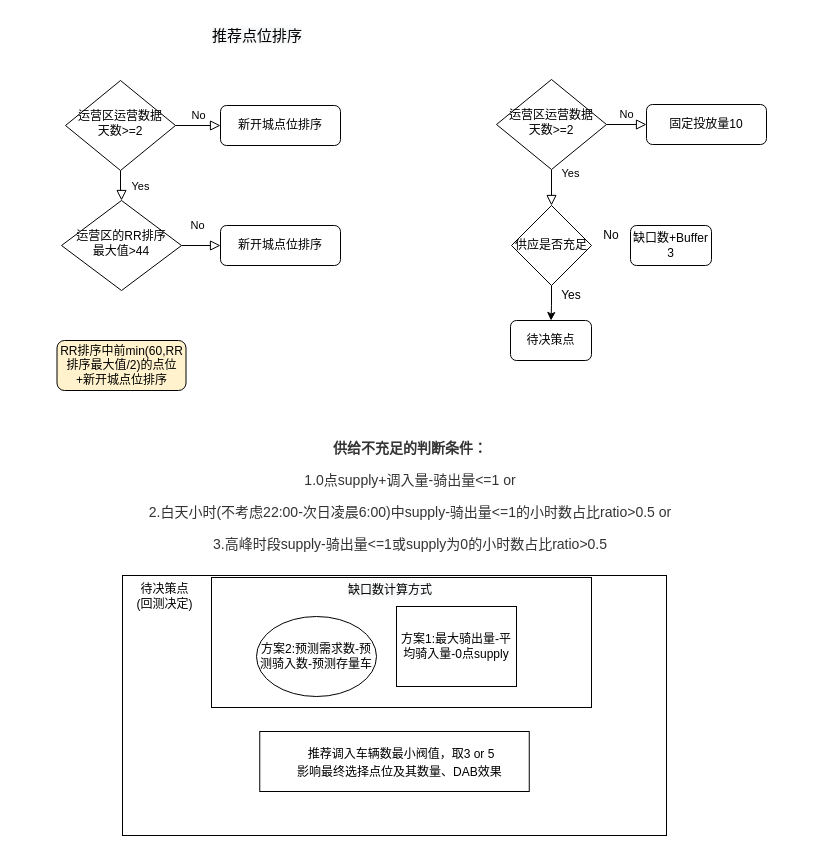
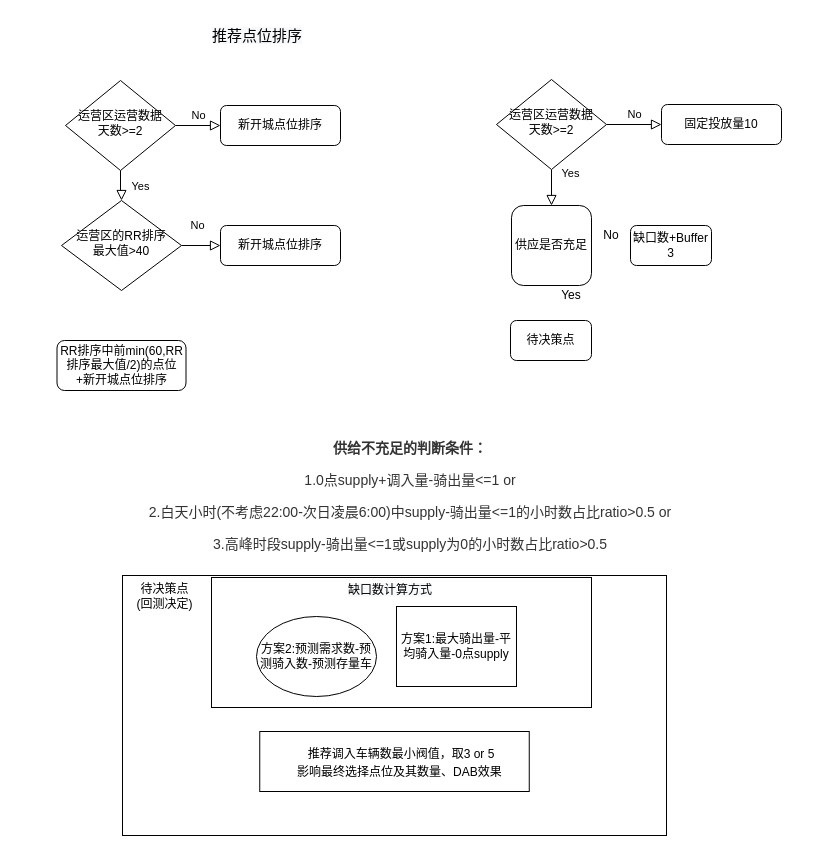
node "固定投放量10": moved (707, 125) -> (722, 125)
node "运营区的RR排序 最大值>44": label "运营区的RR排序 最大值>44" -> "运营区的RR排序 最大值>40"
node "供应是否充足": shape diamond -> rounded rectangle
edge "供应是否充足" -> "待决策点": removed
node "RR排序中前min(60,RR排序最大值/2)的点位+新开城点位排序": fillcolor #fff2cc -> #ffffff
